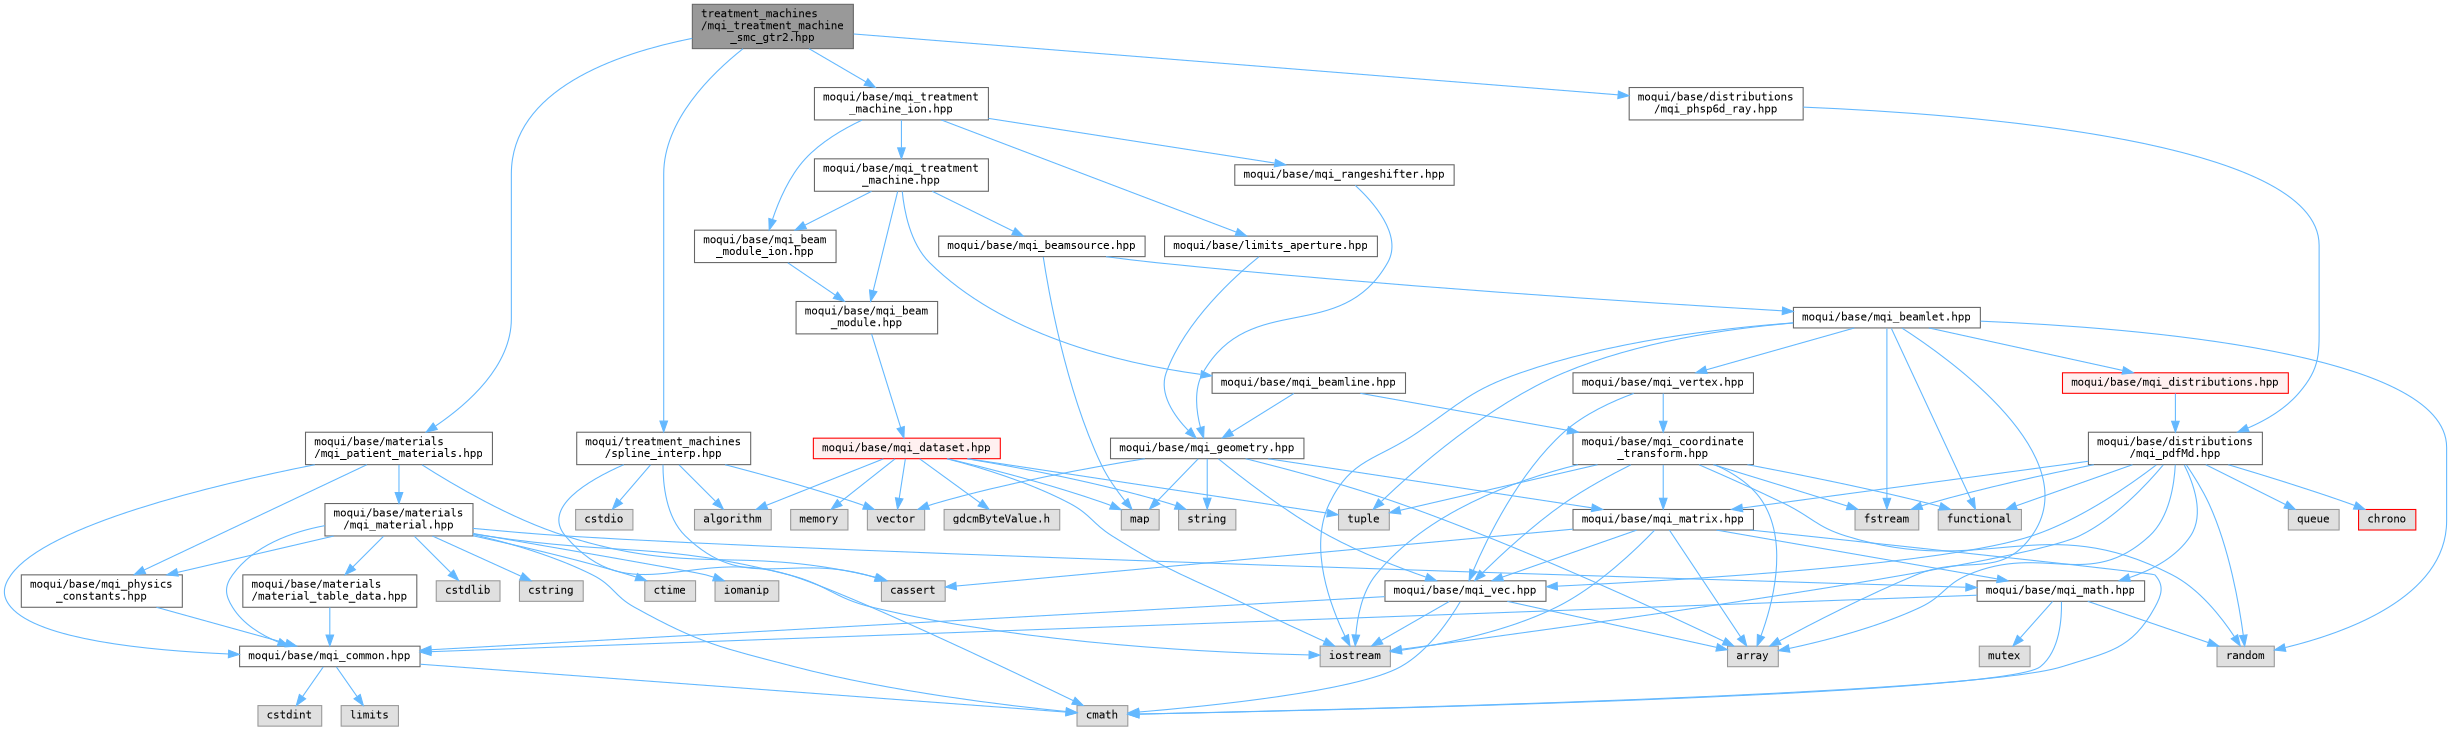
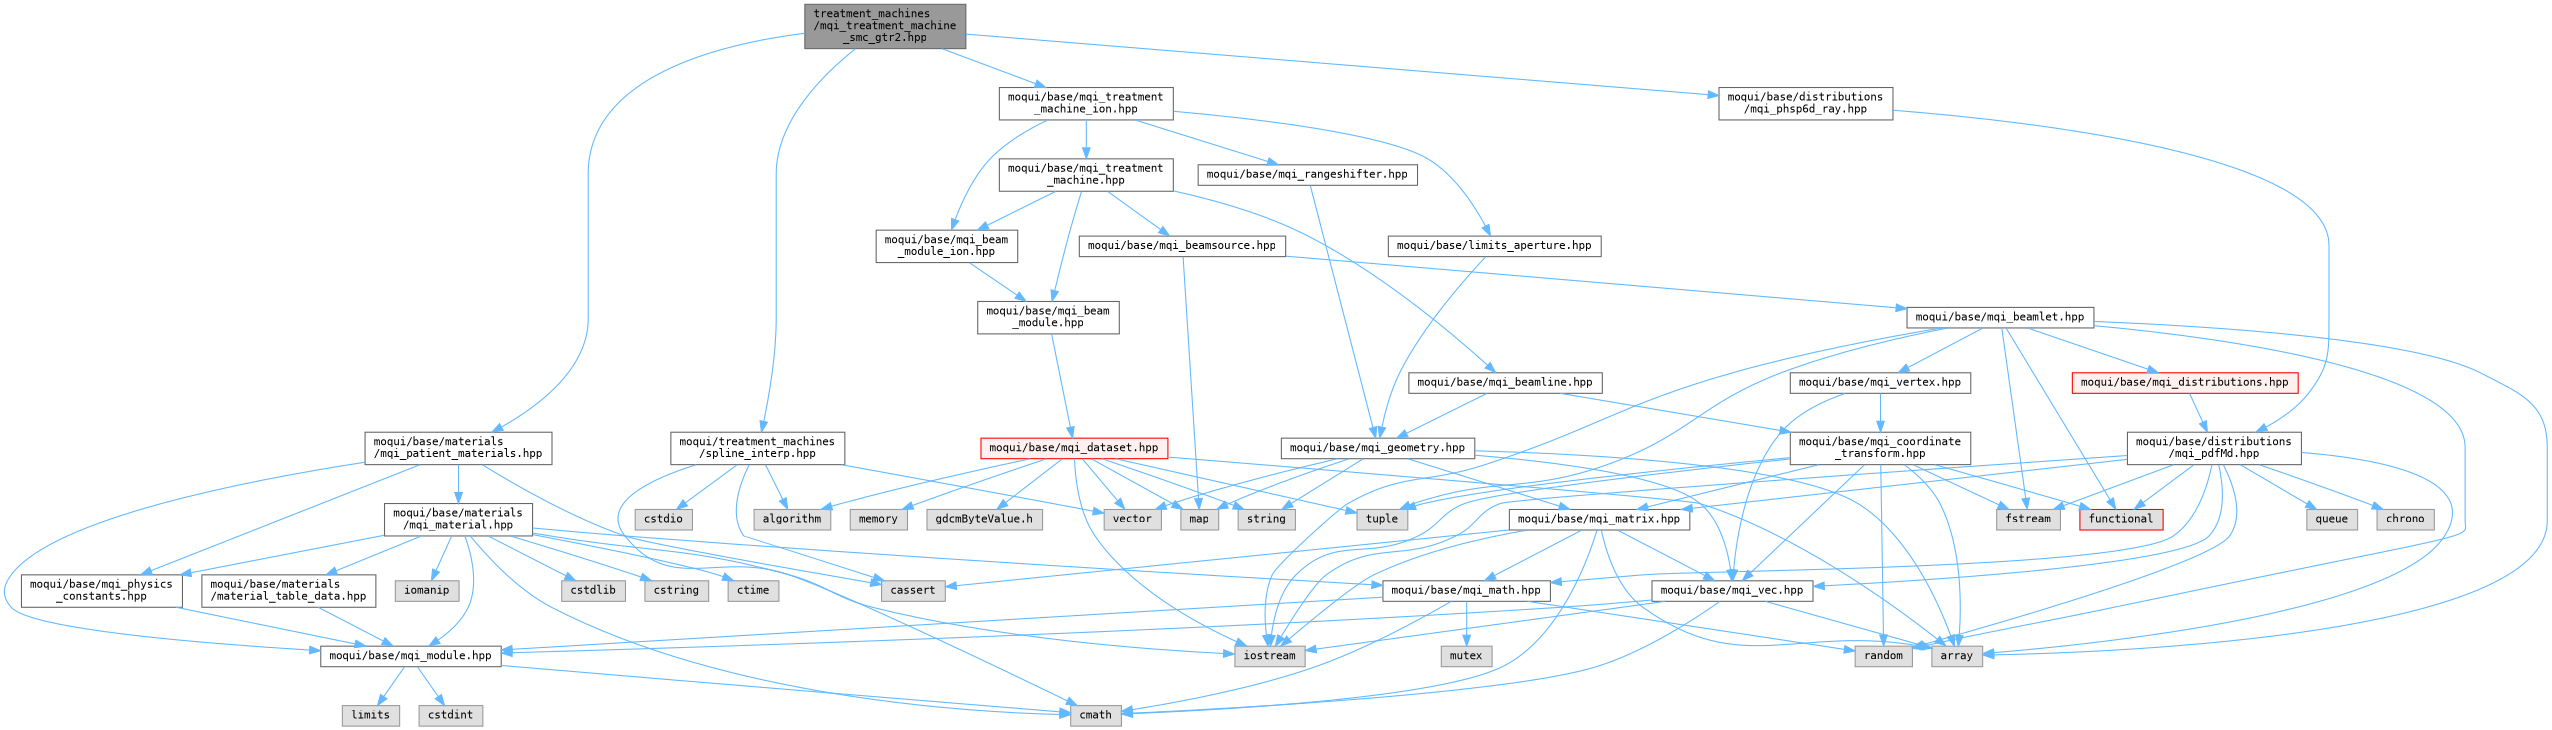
edge "moqui/base/mqi_dataset.hpp" -> "array": added
node "functional": color grey60 -> red
node "chrono": color red -> grey60
node "moqui/base/mqi_common.hpp": label "moqui/base/mqi_common.hpp" -> "moqui/base/mqi_module.hpp"
